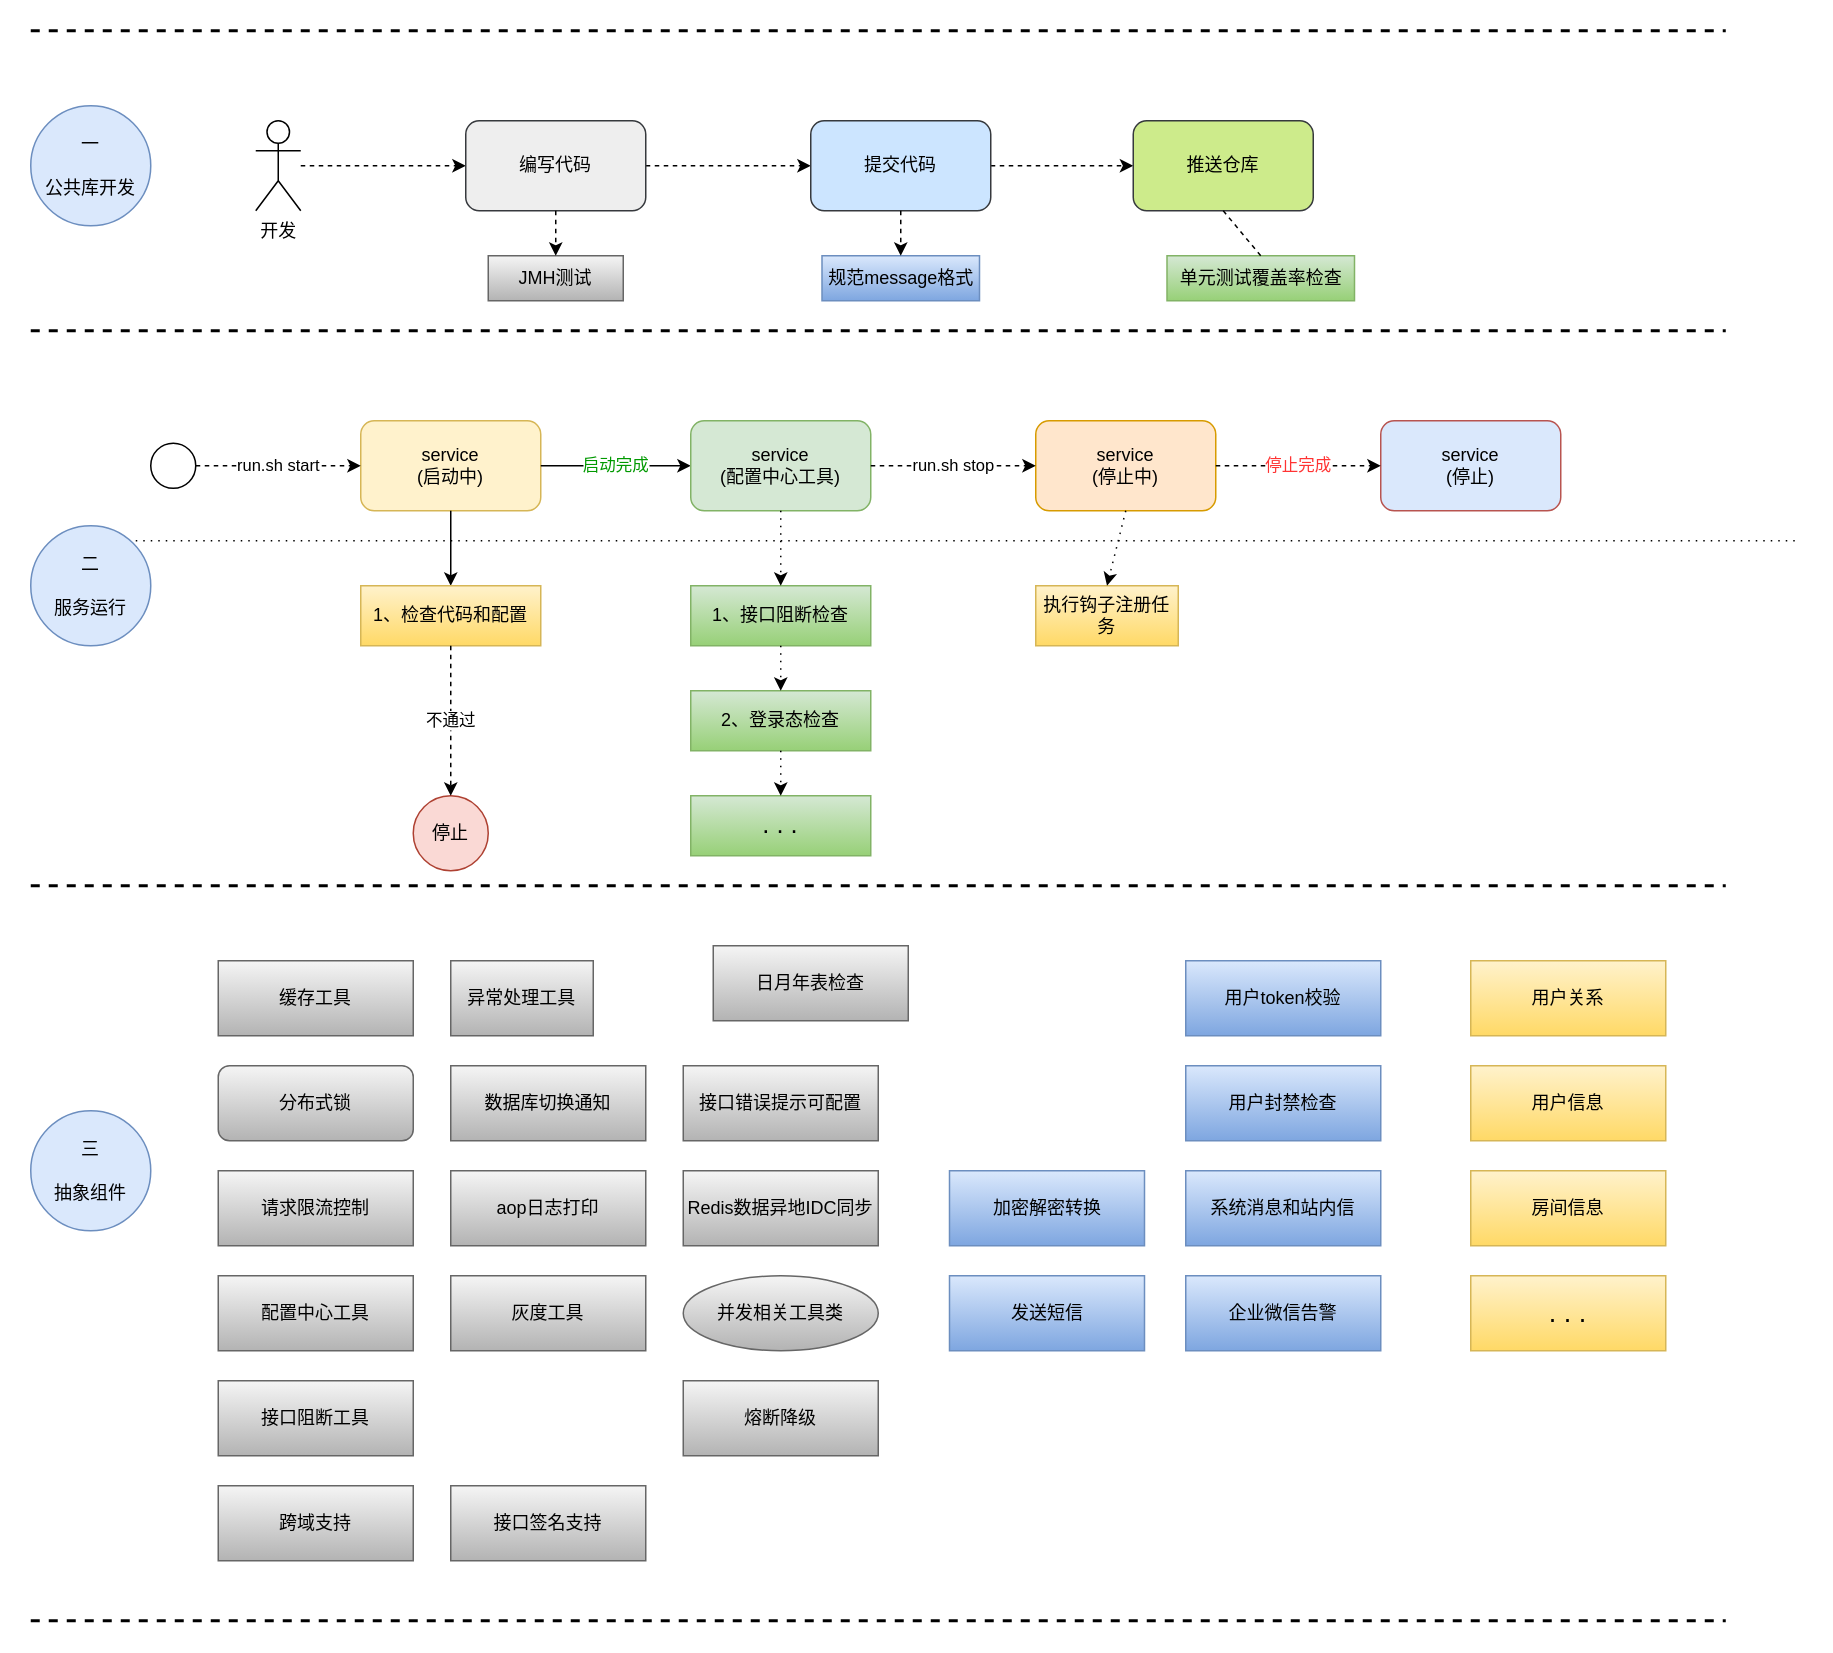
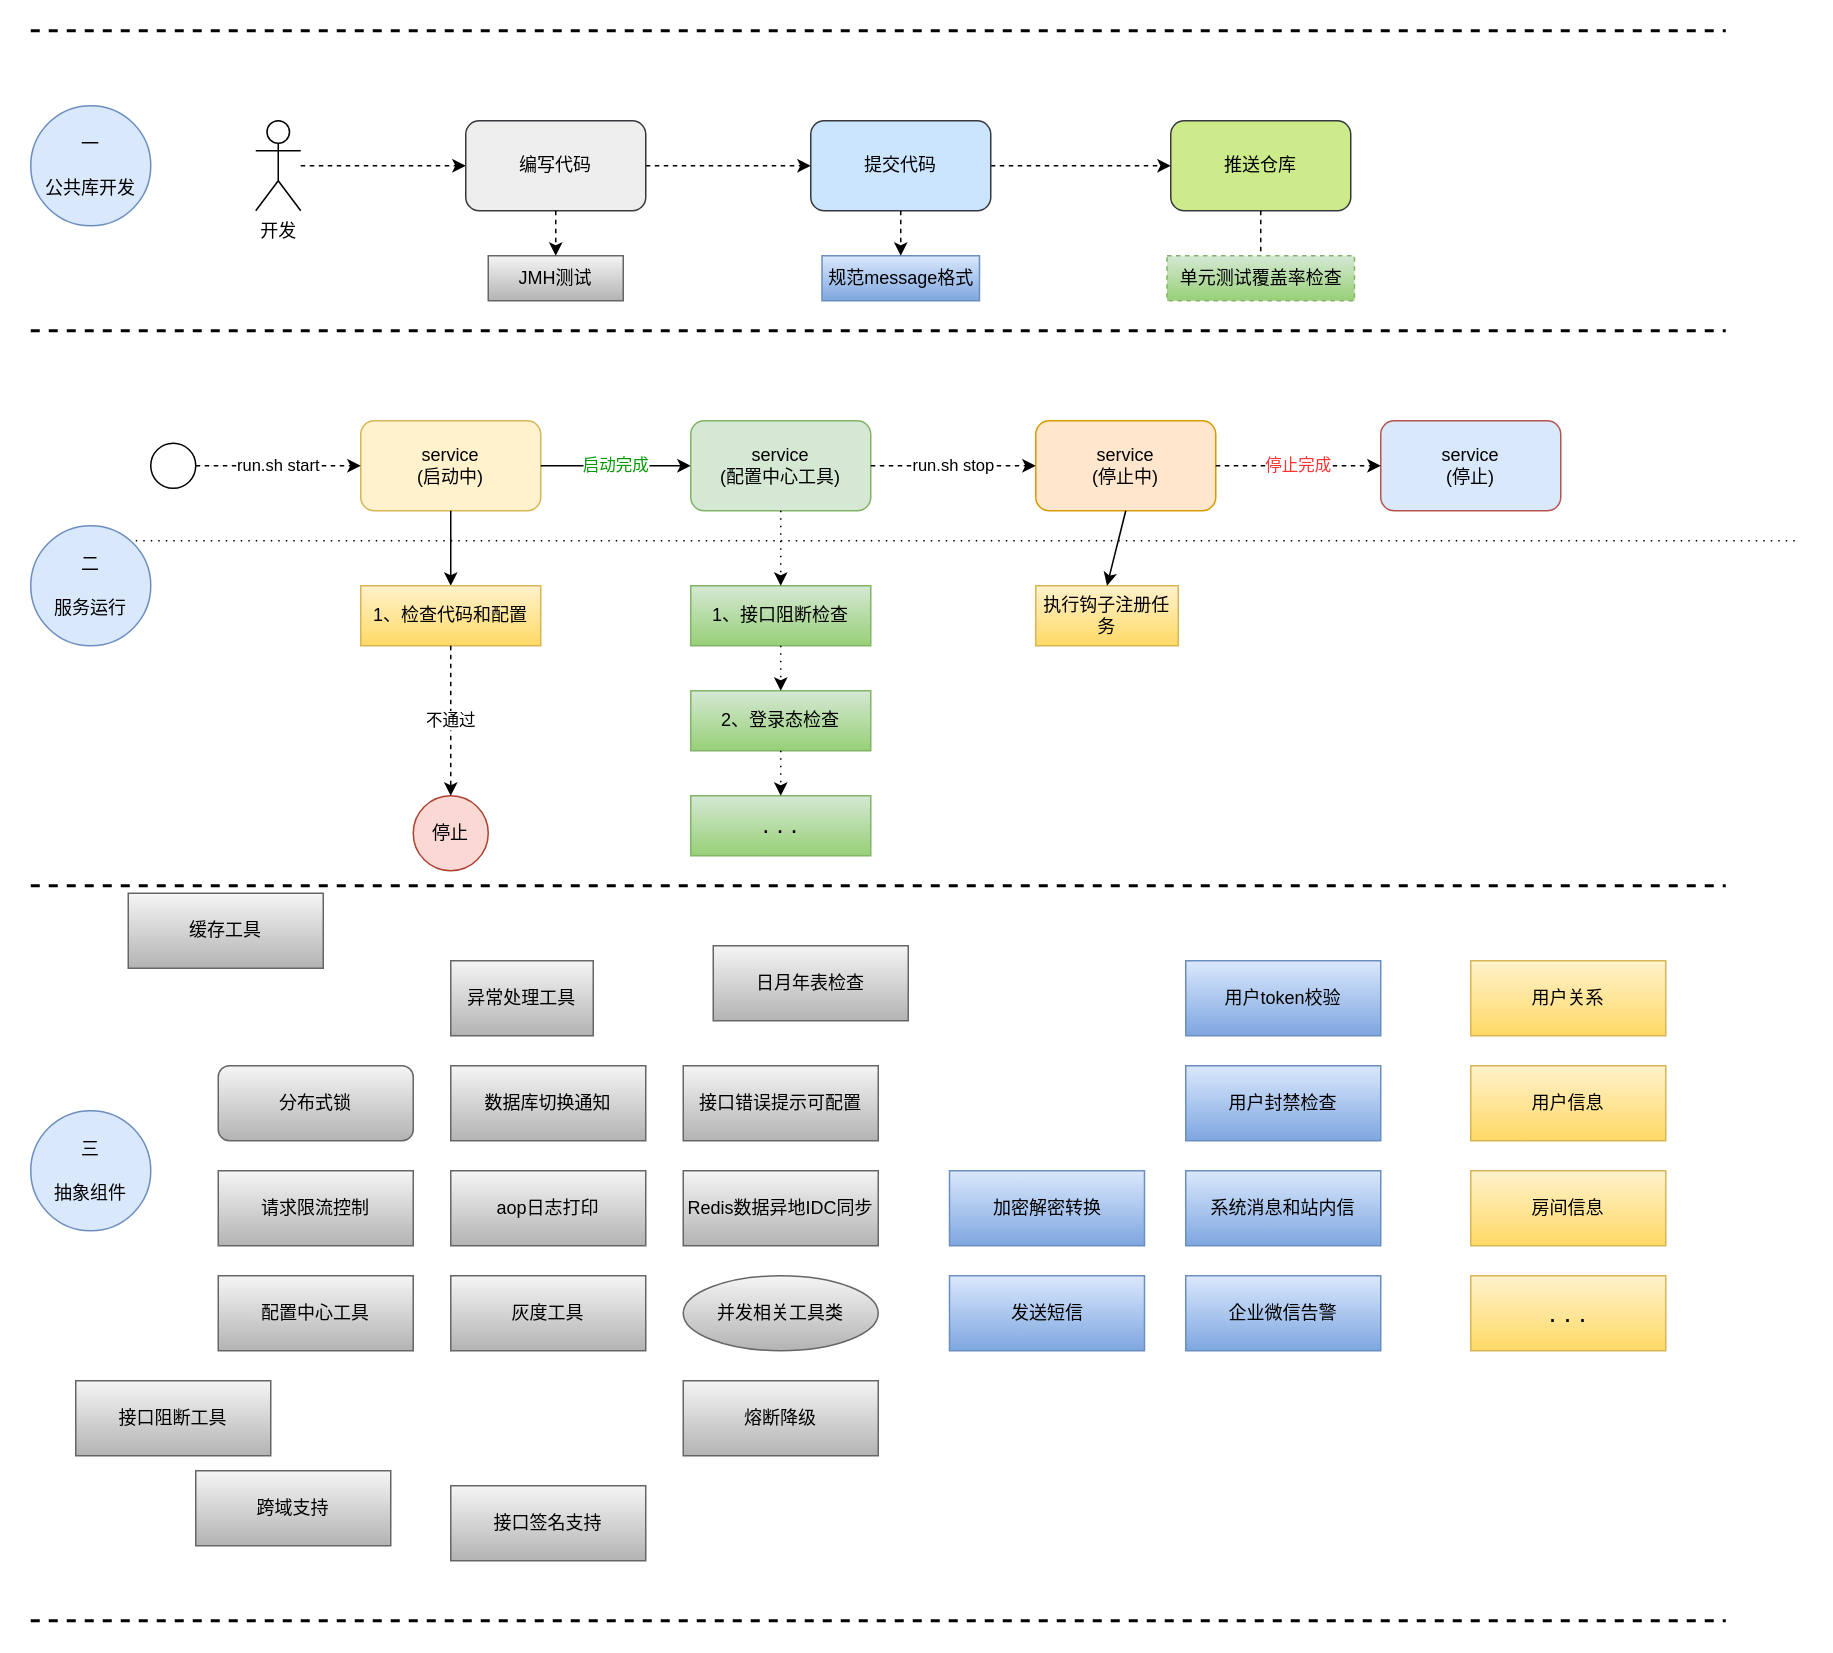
node "推送仓库": moved (1223, 166) -> (1261, 166)
node "单元测试覆盖率检查": style solid -> dashed
edge "service (停止中)" -> "执行钩子注册任务": style dashed -> solid
node "缓存工具": moved (316, 998) -> (226, 931)
node "接口阻断工具": moved (316, 1418) -> (173, 1418)
node "跨域支持": moved (316, 1523) -> (293, 1508)
